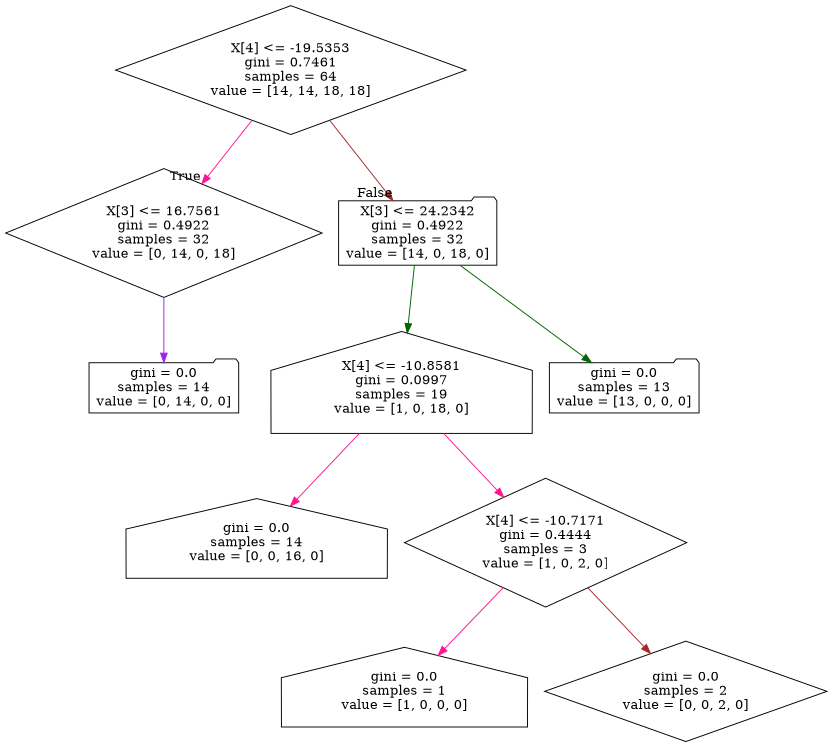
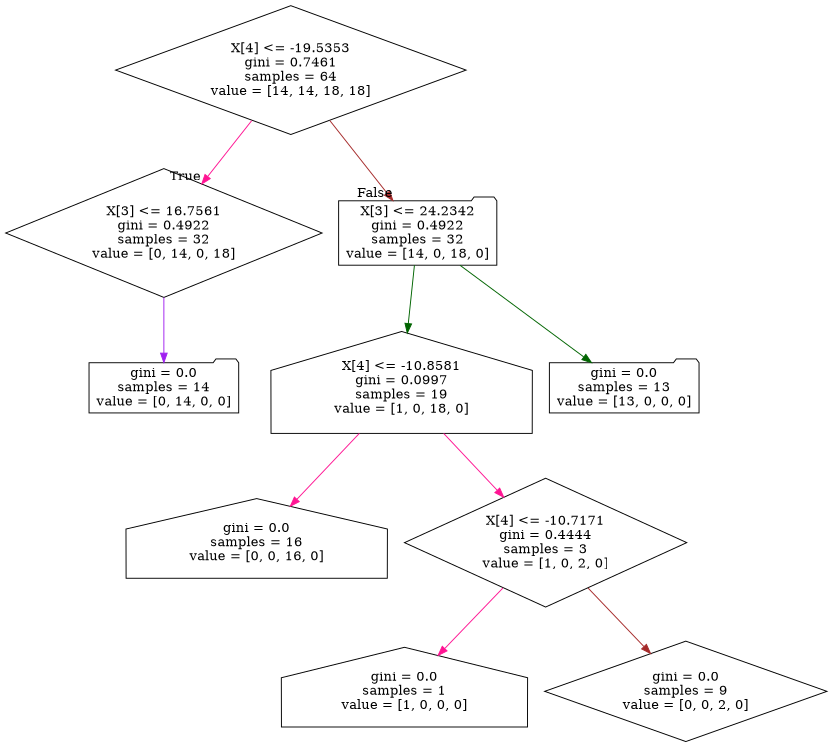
node "gini = 0.0 samples = 14 value = [0, 0, 16, 0]": label "gini = 0.0 samples = 14 value = [0, 0, 16, 0]" -> "gini = 0.0 samples = 16 value = [0, 0, 16, 0]"
node "gini = 0.0 samples = 2 value = [0, 0, 2, 0]": label "gini = 0.0 samples = 2 value = [0, 0, 2, 0]" -> "gini = 0.0 samples = 9 value = [0, 0, 2, 0]"
